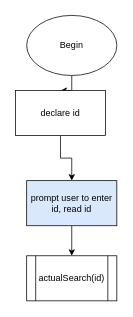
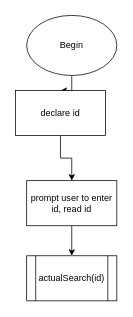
node "prompt user to enter id, read id": fillcolor #dae8fc -> #ffffff
